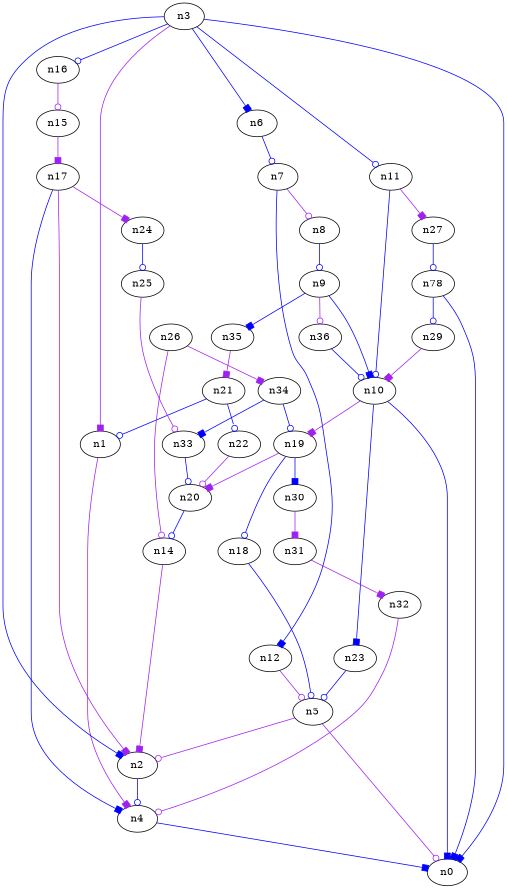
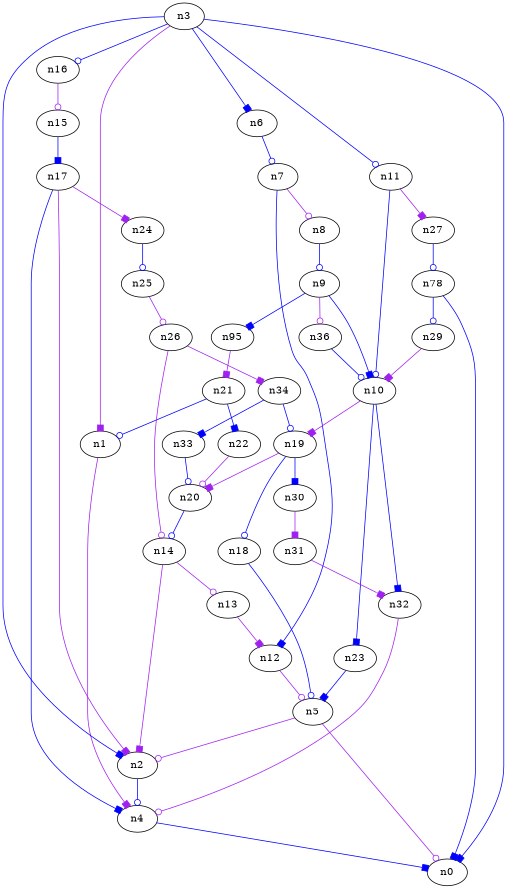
edge "n15" -> "n17": color purple -> blue
node "n35": label "n35" -> "n95"
edge "n25" -> "n33": now "n25" -> "n26"
edge "n21" -> "n22": arrowhead odot -> box
node "n13": added
edge "n10" -> "n0": now "n10" -> "n32"
edge "n23" -> "n5": arrowhead odot -> box
